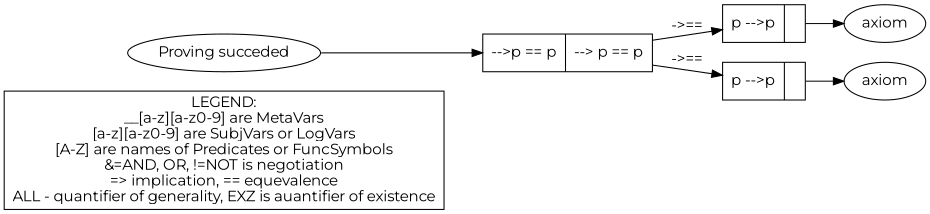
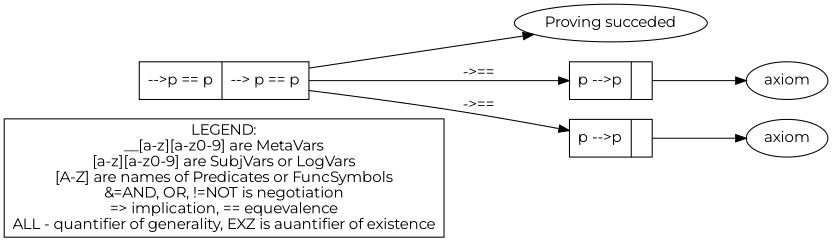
edge "Proving succeded" -> "-->p == p": reversed
